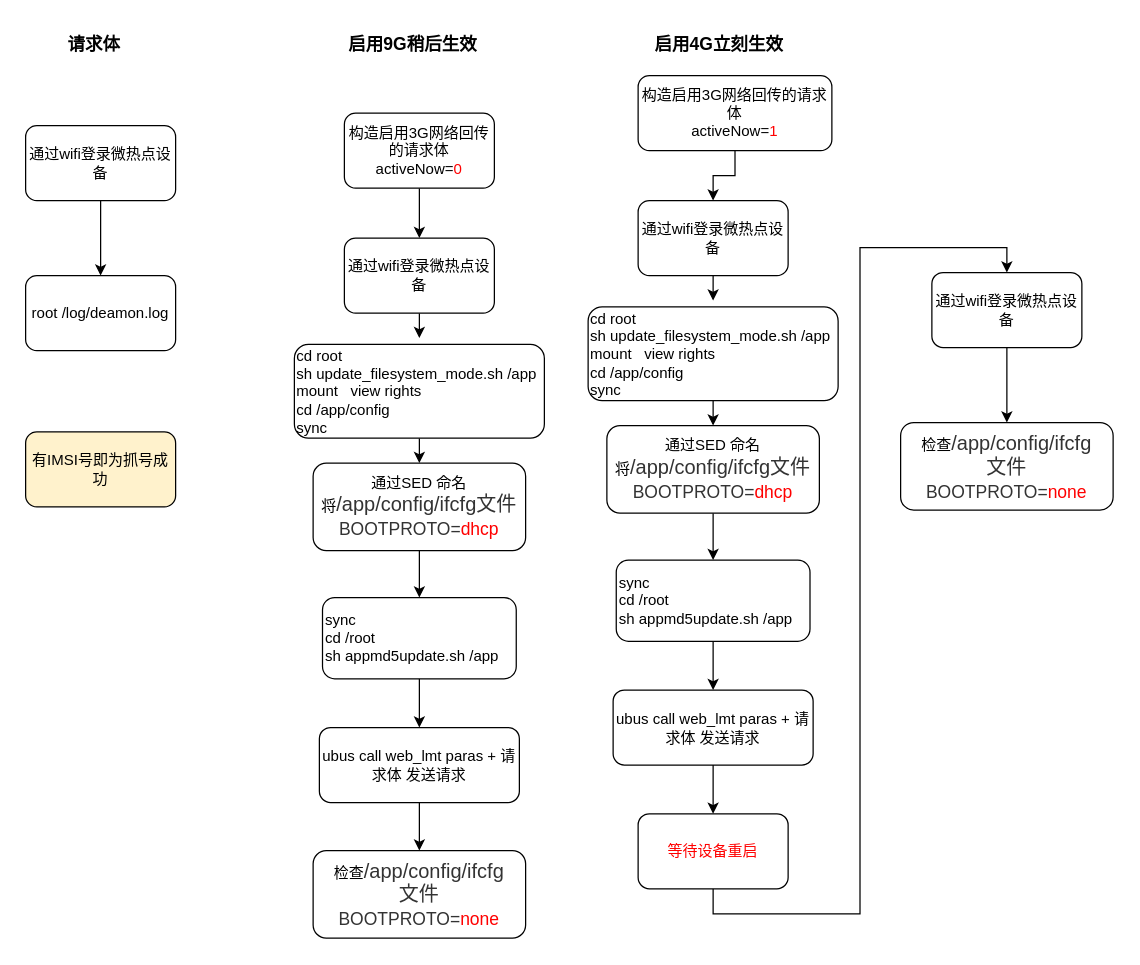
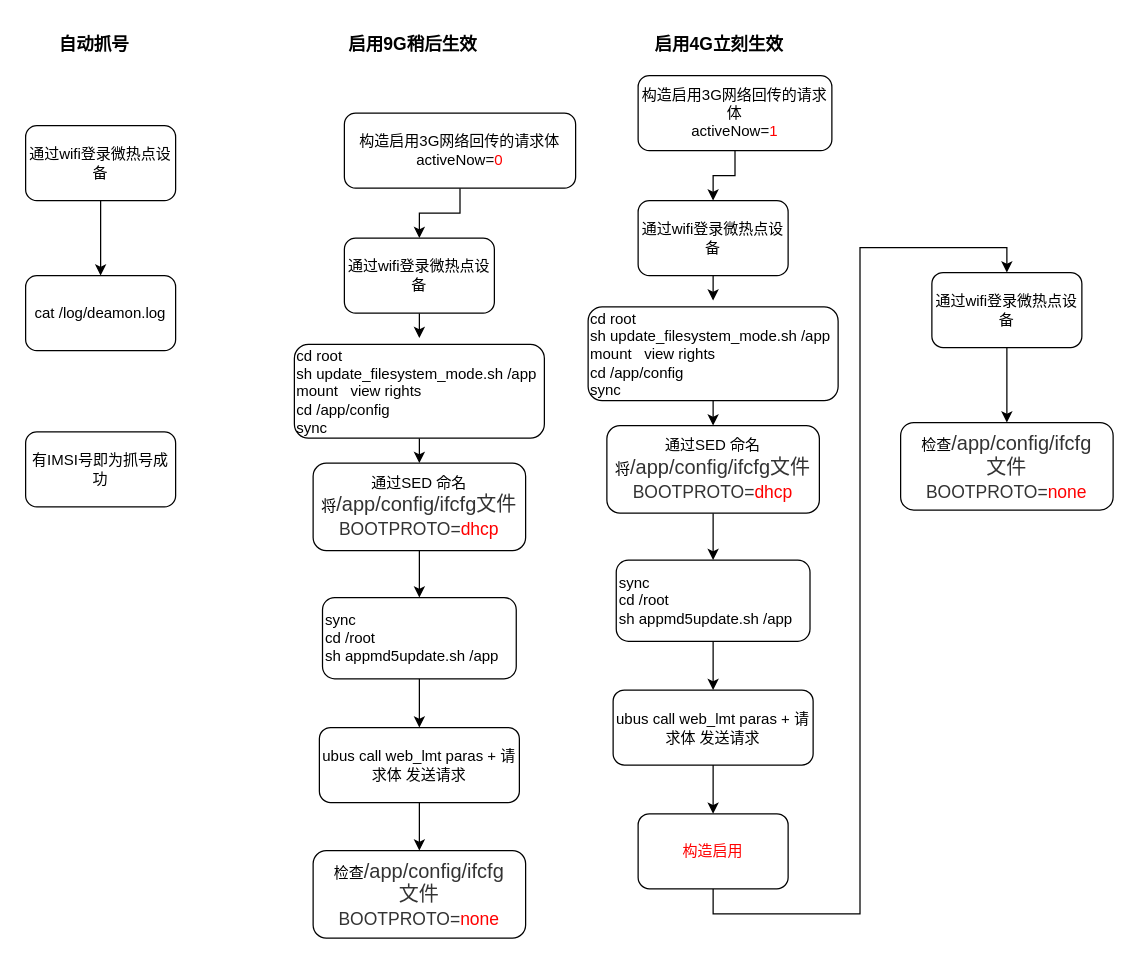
node "请求体": label "请求体" -> "自动抓号"
node "构造启用3G网络回传的请求体 activeNow=0": size 150x75 -> 231x75
node "root /log/deamon.log": label "root /log/deamon.log" -> "cat /log/deamon.log"
node "有IMSI号即为抓号成功": fillcolor #fff2cc -> #ffffff
node "等待设备重启": label "等待设备重启" -> "构造启用"
